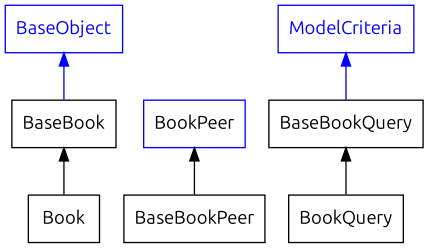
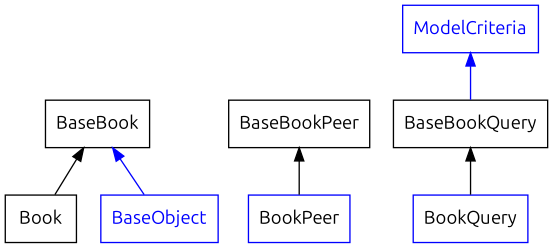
edge "BaseBook" -> "BaseObject": reversed
edge "BaseBookPeer" -> "BookPeer": reversed
node "BookQuery": color black -> blue
